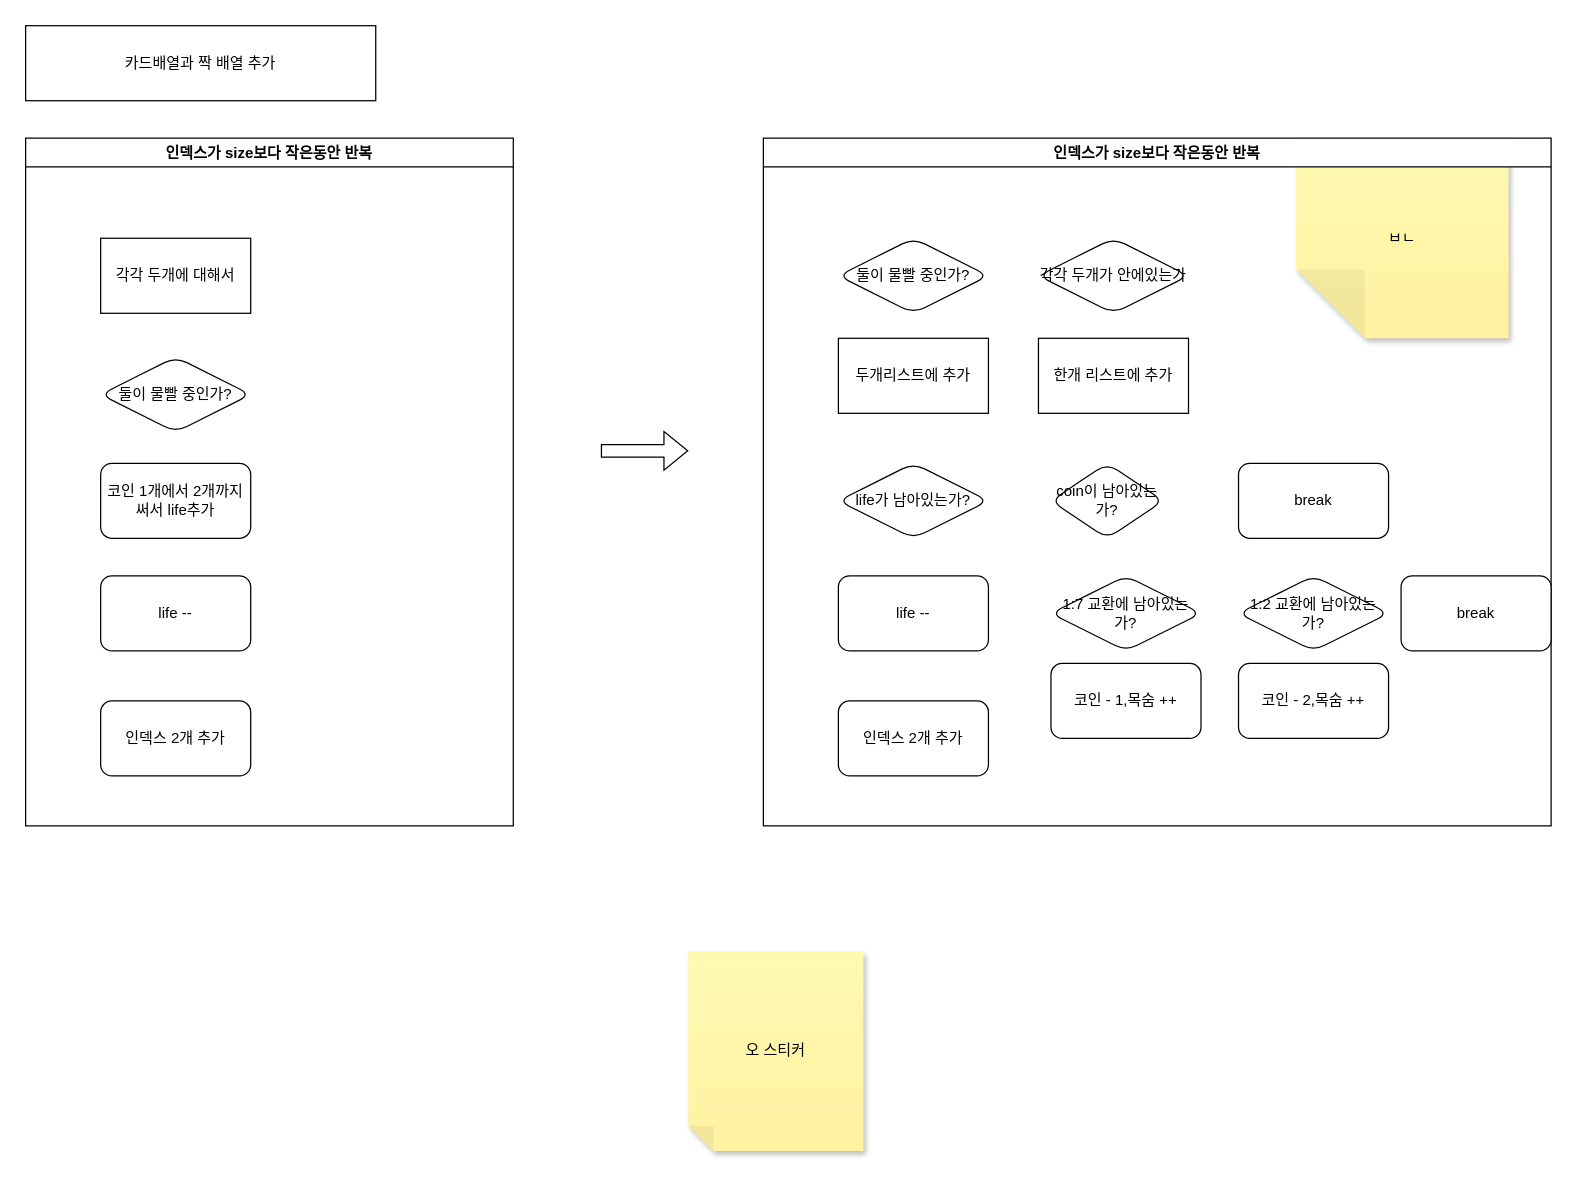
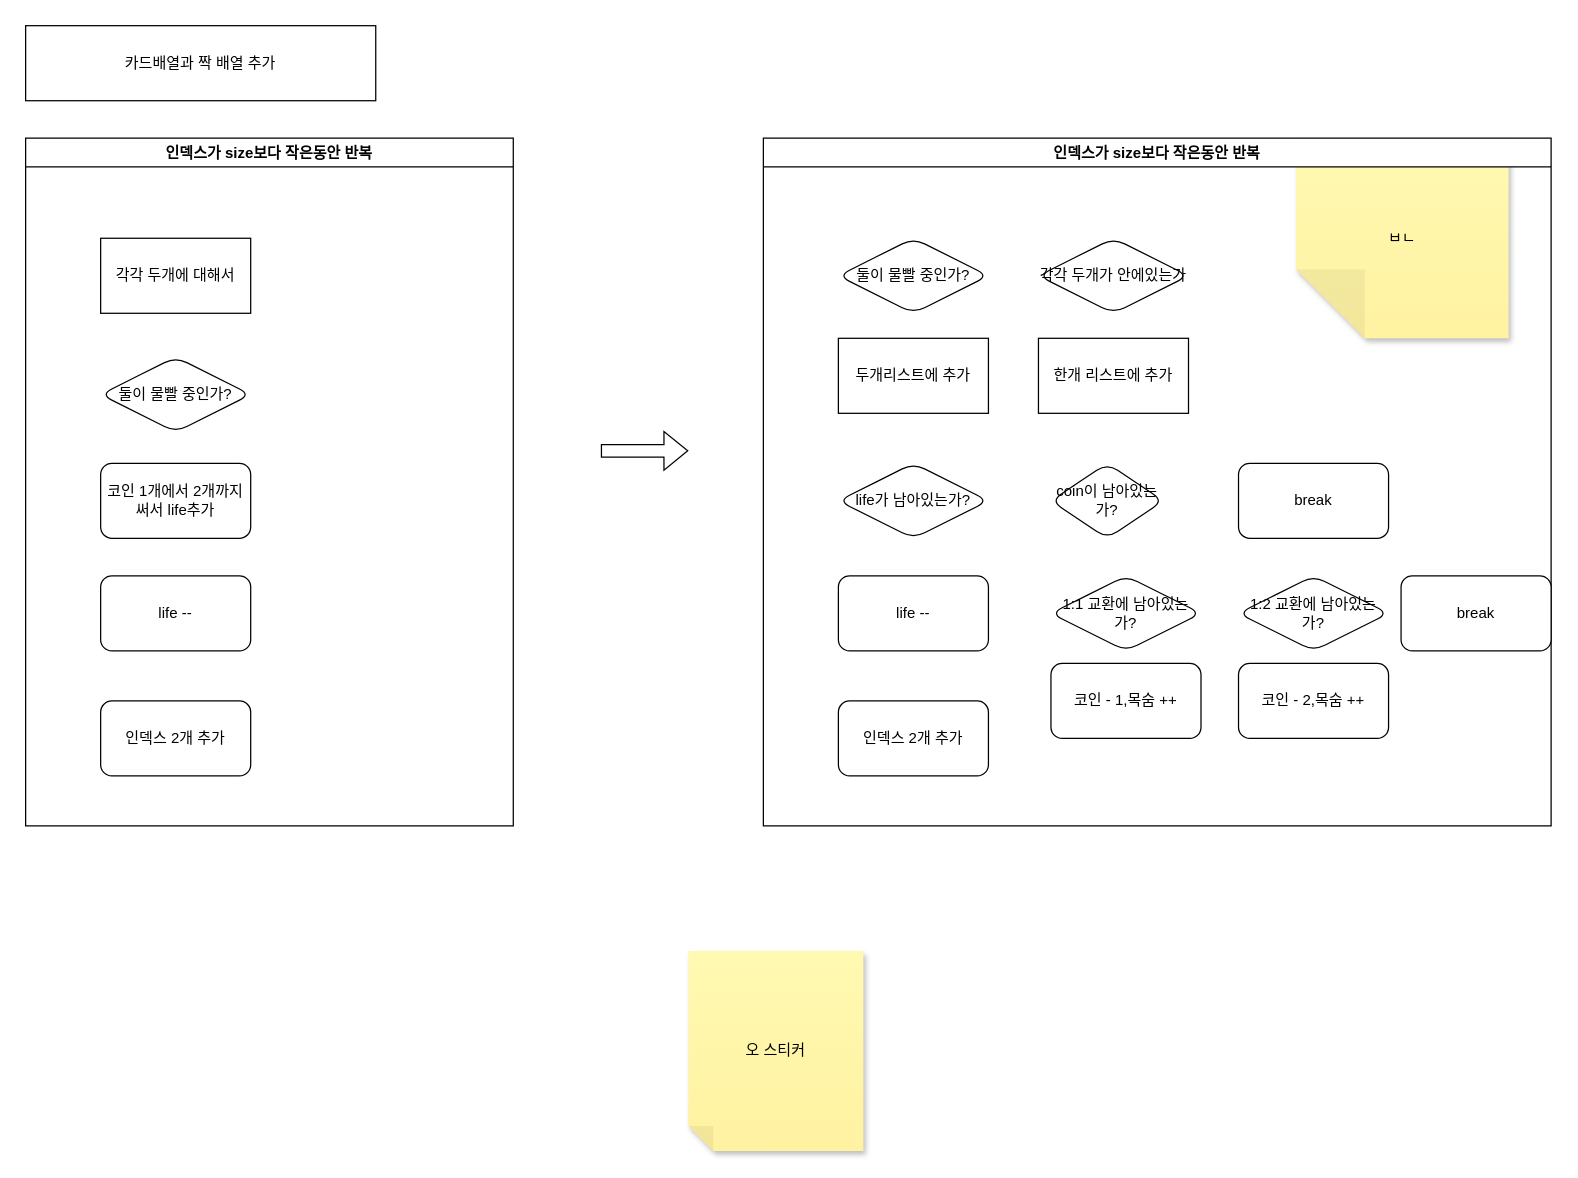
node "1:7 교환에 남아있는가?": label "1:7 교환에 남아있는가?" -> "1:1 교환에 남아있는가?"
